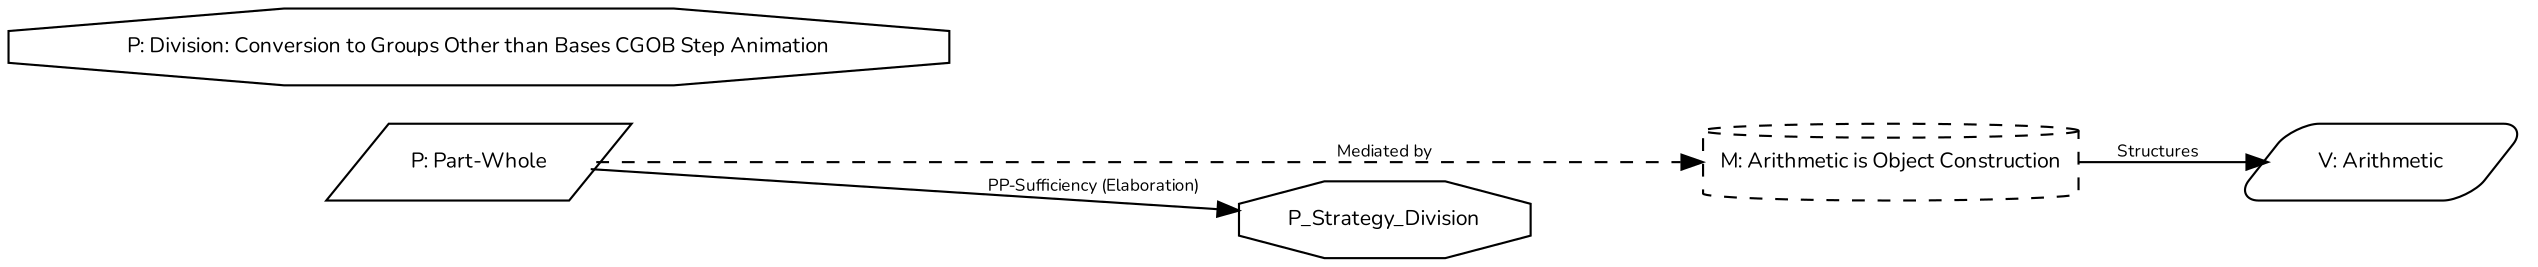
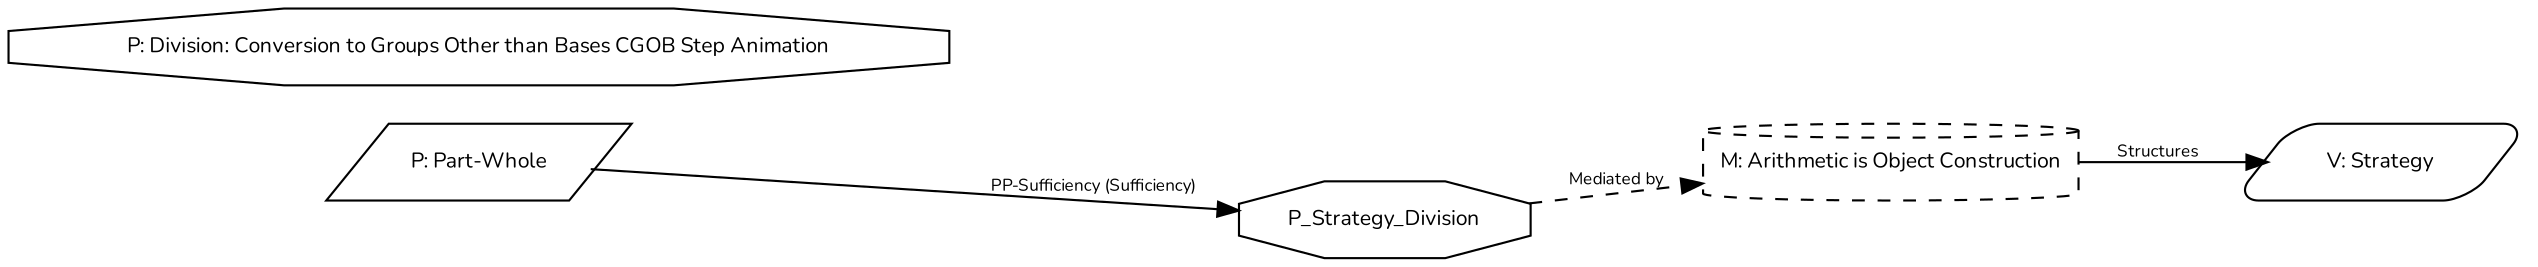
edge "P: Part-Whole" -> "M: Arithmetic is Object Construction": now "P_Strategy_Division" -> "M: Arithmetic is Object Construction"
node "V: Arithmetic": label "V: Arithmetic" -> "V: Strategy"
edge "P: Part-Whole" -> "P_Strategy_Division": label "PP-Sufficiency (Elaboration)" -> "PP-Sufficiency (Sufficiency)"
